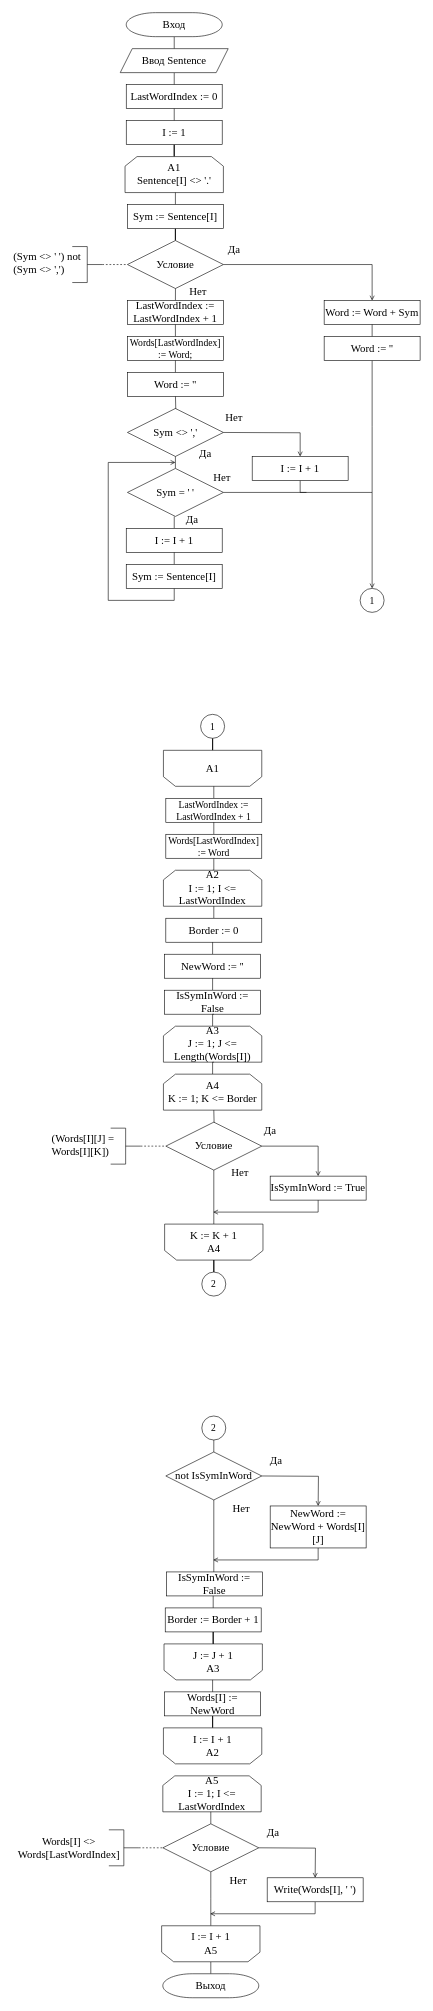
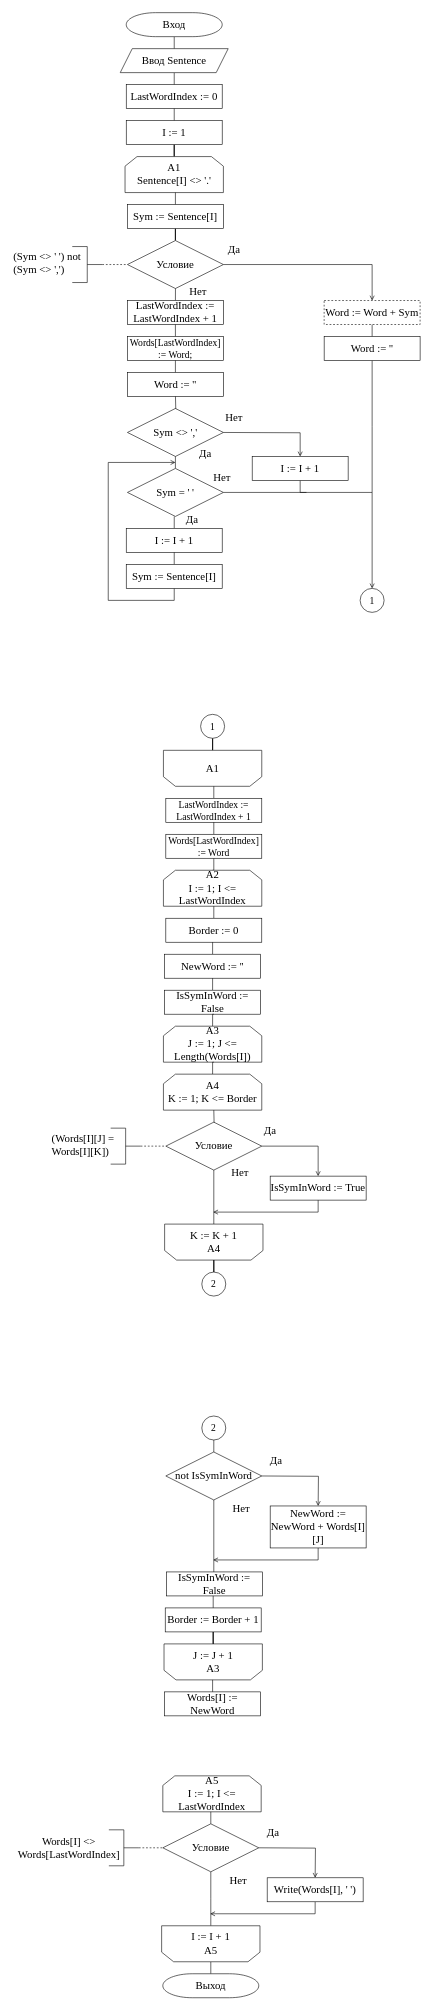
node "Word := Word + Sym": style solid -> dashed
edge "Words[I] := NewWord" -- "I := I + 1 А2": removed
node "I := I + 1 А2": removed
